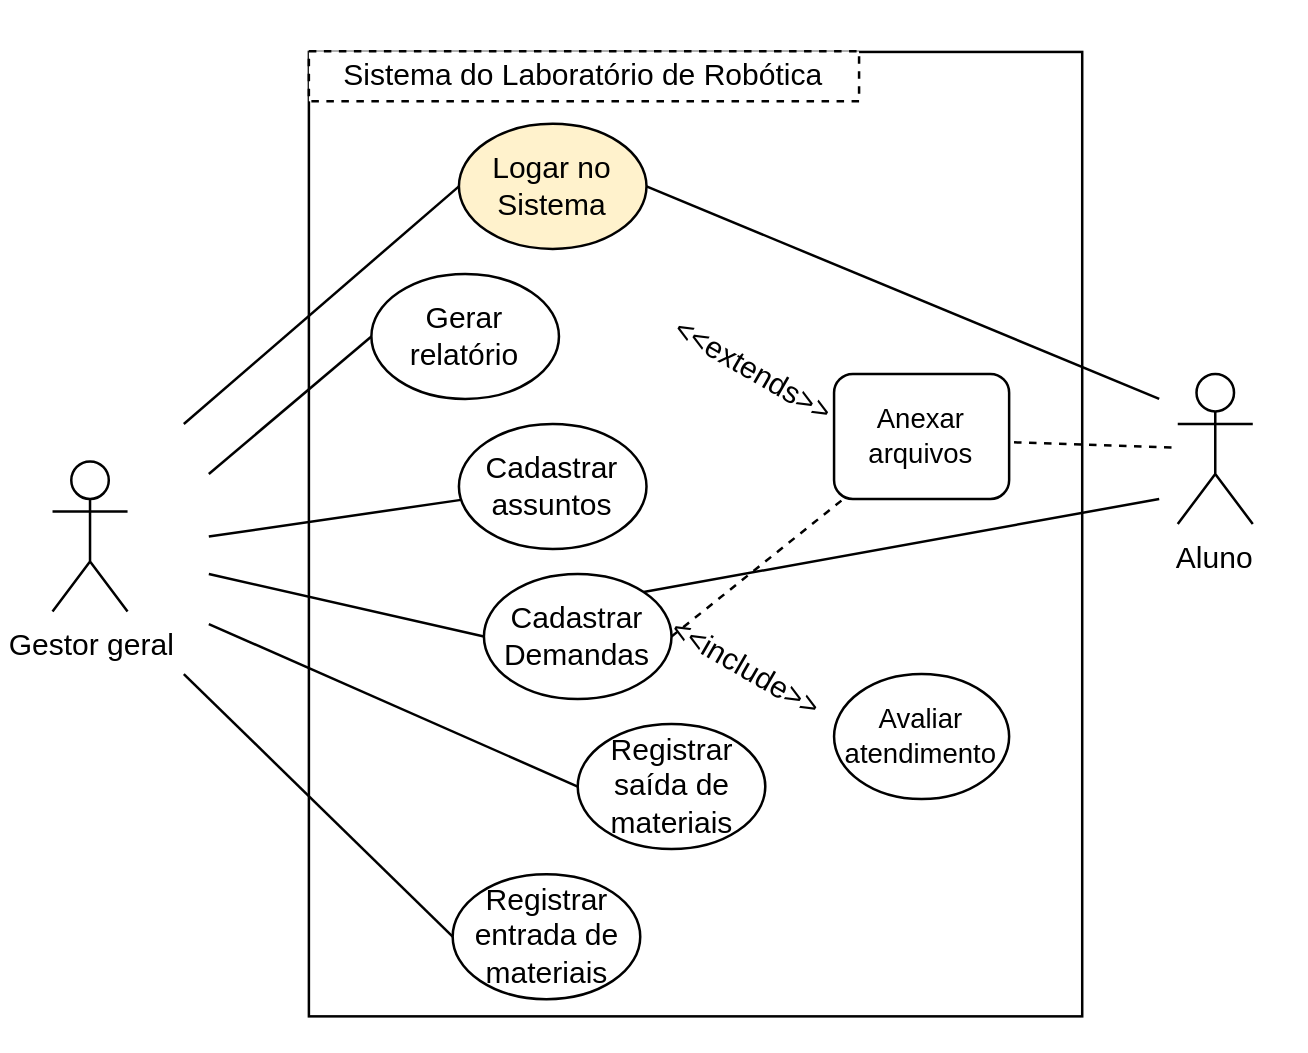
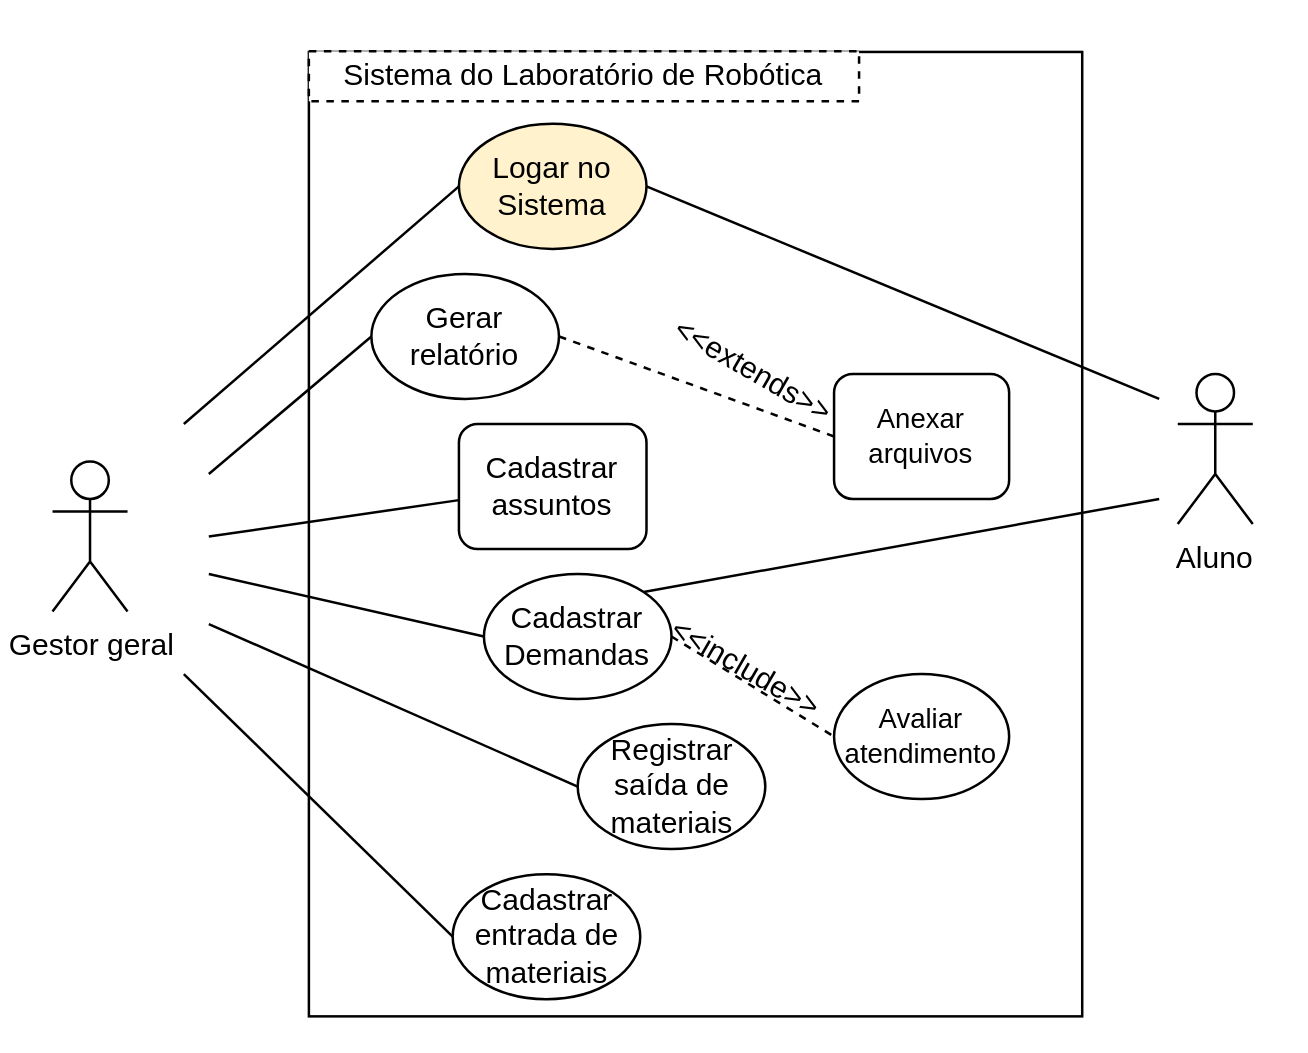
edge "Anexar arquivos" -- "Aluno": now "Anexar arquivos" -- "Gerar relatório"
node "Cadastrar assuntos": shape ellipse -> rounded rectangle
edge "Anexar arquivos" -- "Cadastrar Demandas": now "Avaliar atendimento" -- "Cadastrar Demandas"
node "Registrar entrada de materiais": label "Registrar entrada de materiais" -> "Cadastrar entrada de materiais"
